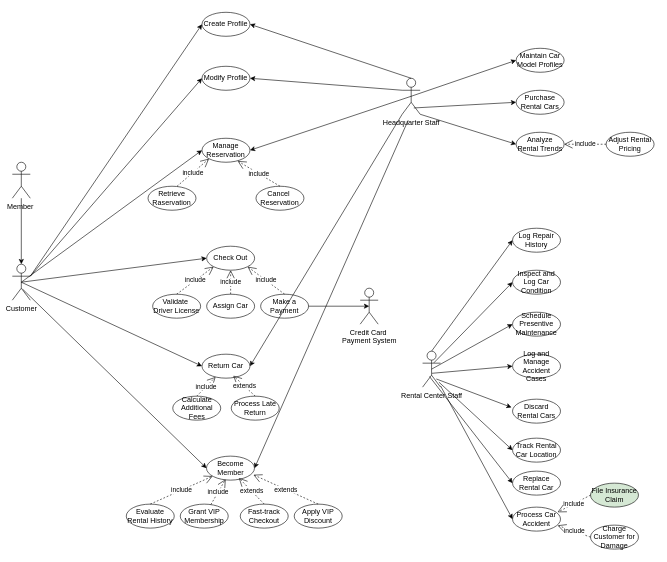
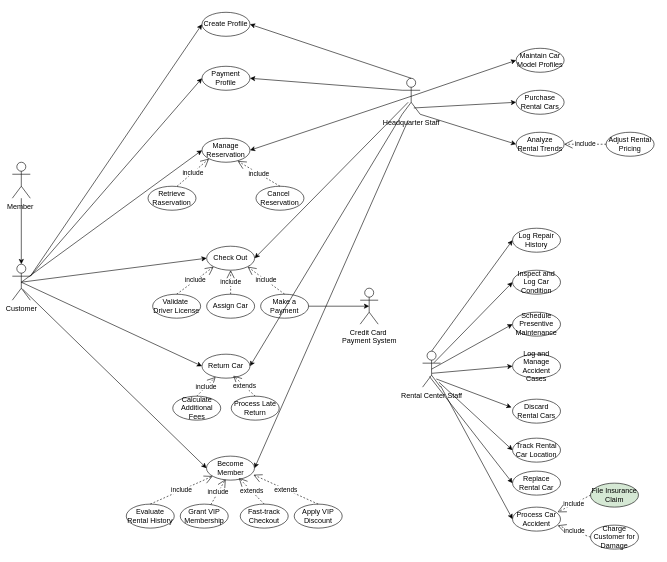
node "Modify Profile": label "Modify Profile" -> "Payment Profile"
edge "Headquarter Staff" -> "Check Out": added
